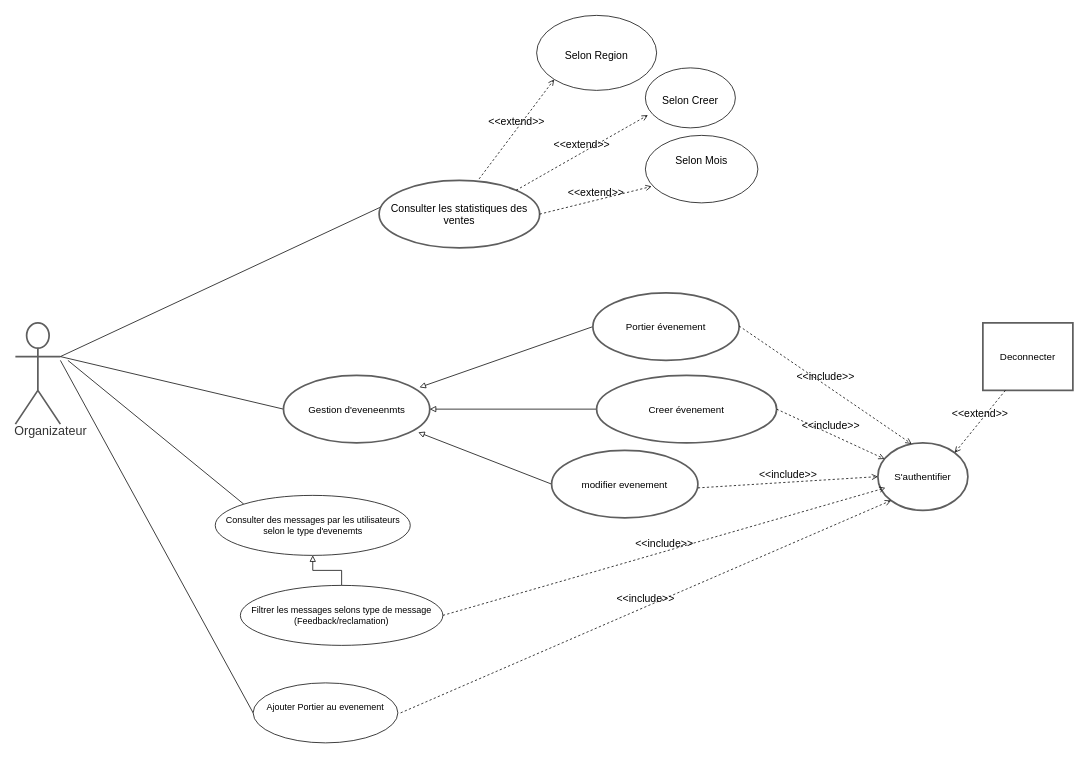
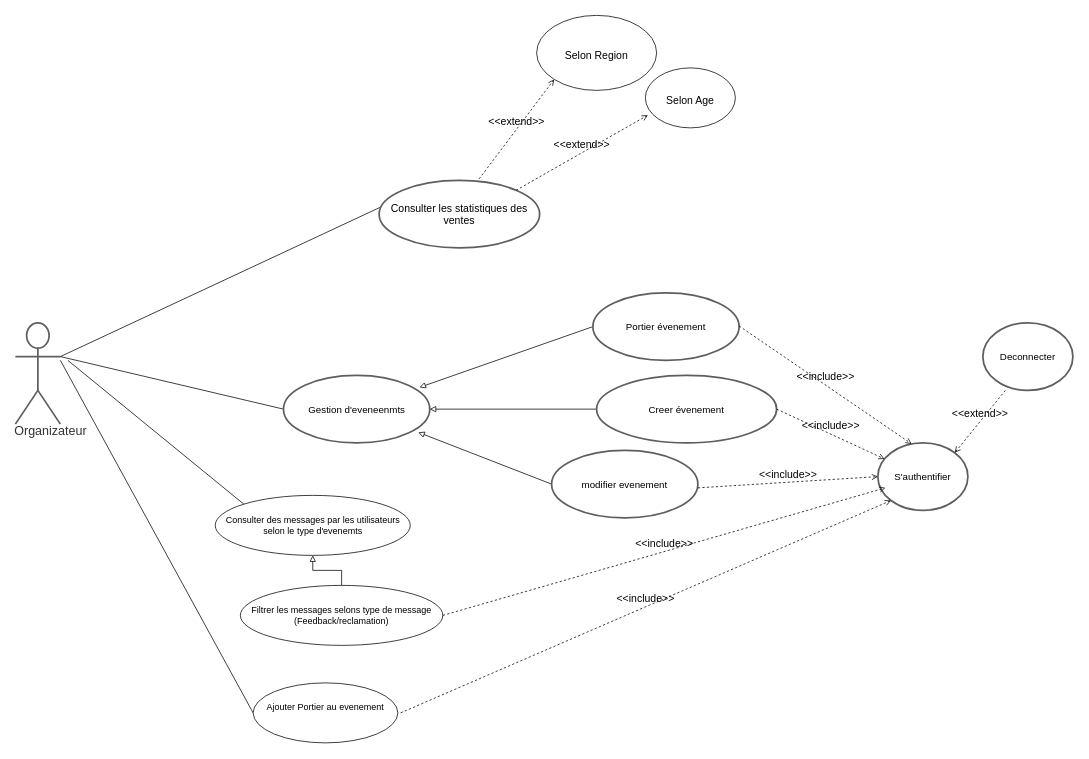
node "Selon Creer": label "Selon Creer" -> "Selon Age"
node "Selon Mois": removed
edge "Consulter les statistiques des ventes" -> "Selon Mois": removed, label "<<extend>>"
node "Deconnecter": shape rectangle -> ellipse
